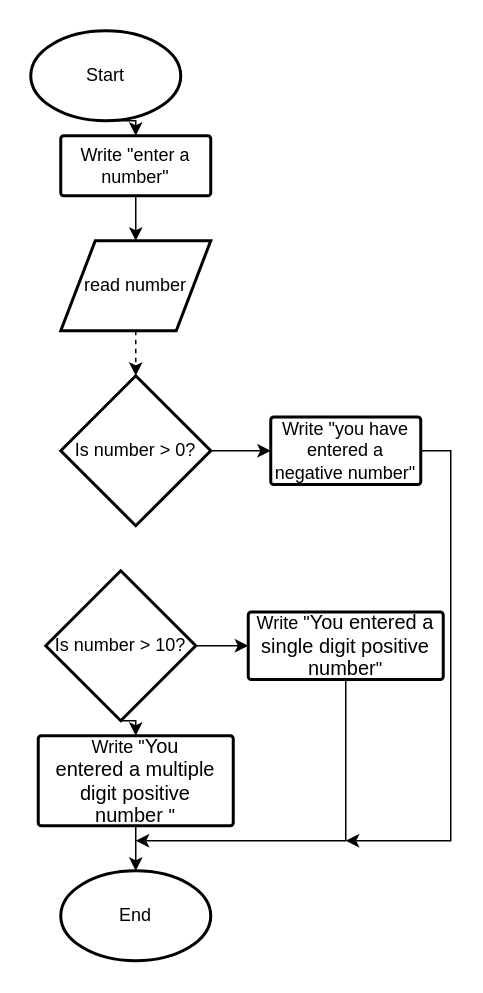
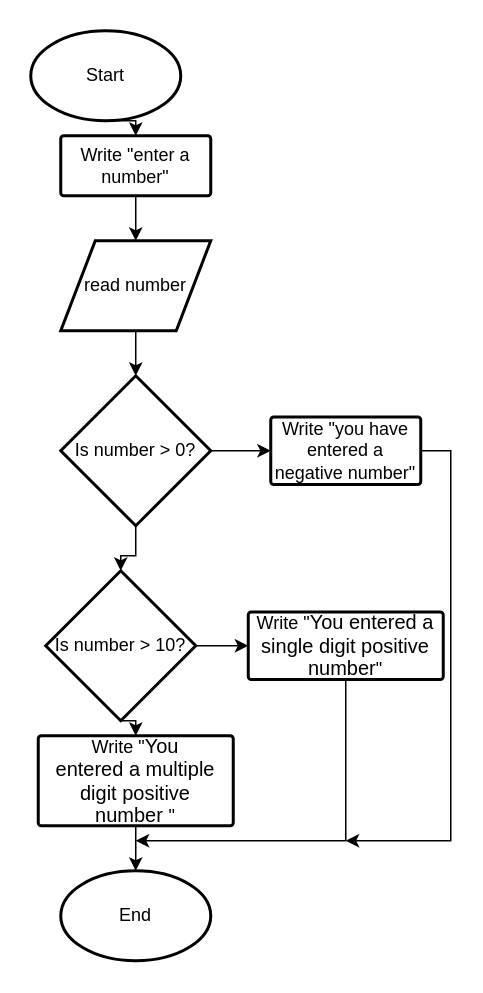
edge "read number" -> "Is number > 0?": style dashed -> solid
edge "Is number > 0?" -> "Is number > 10?": added
